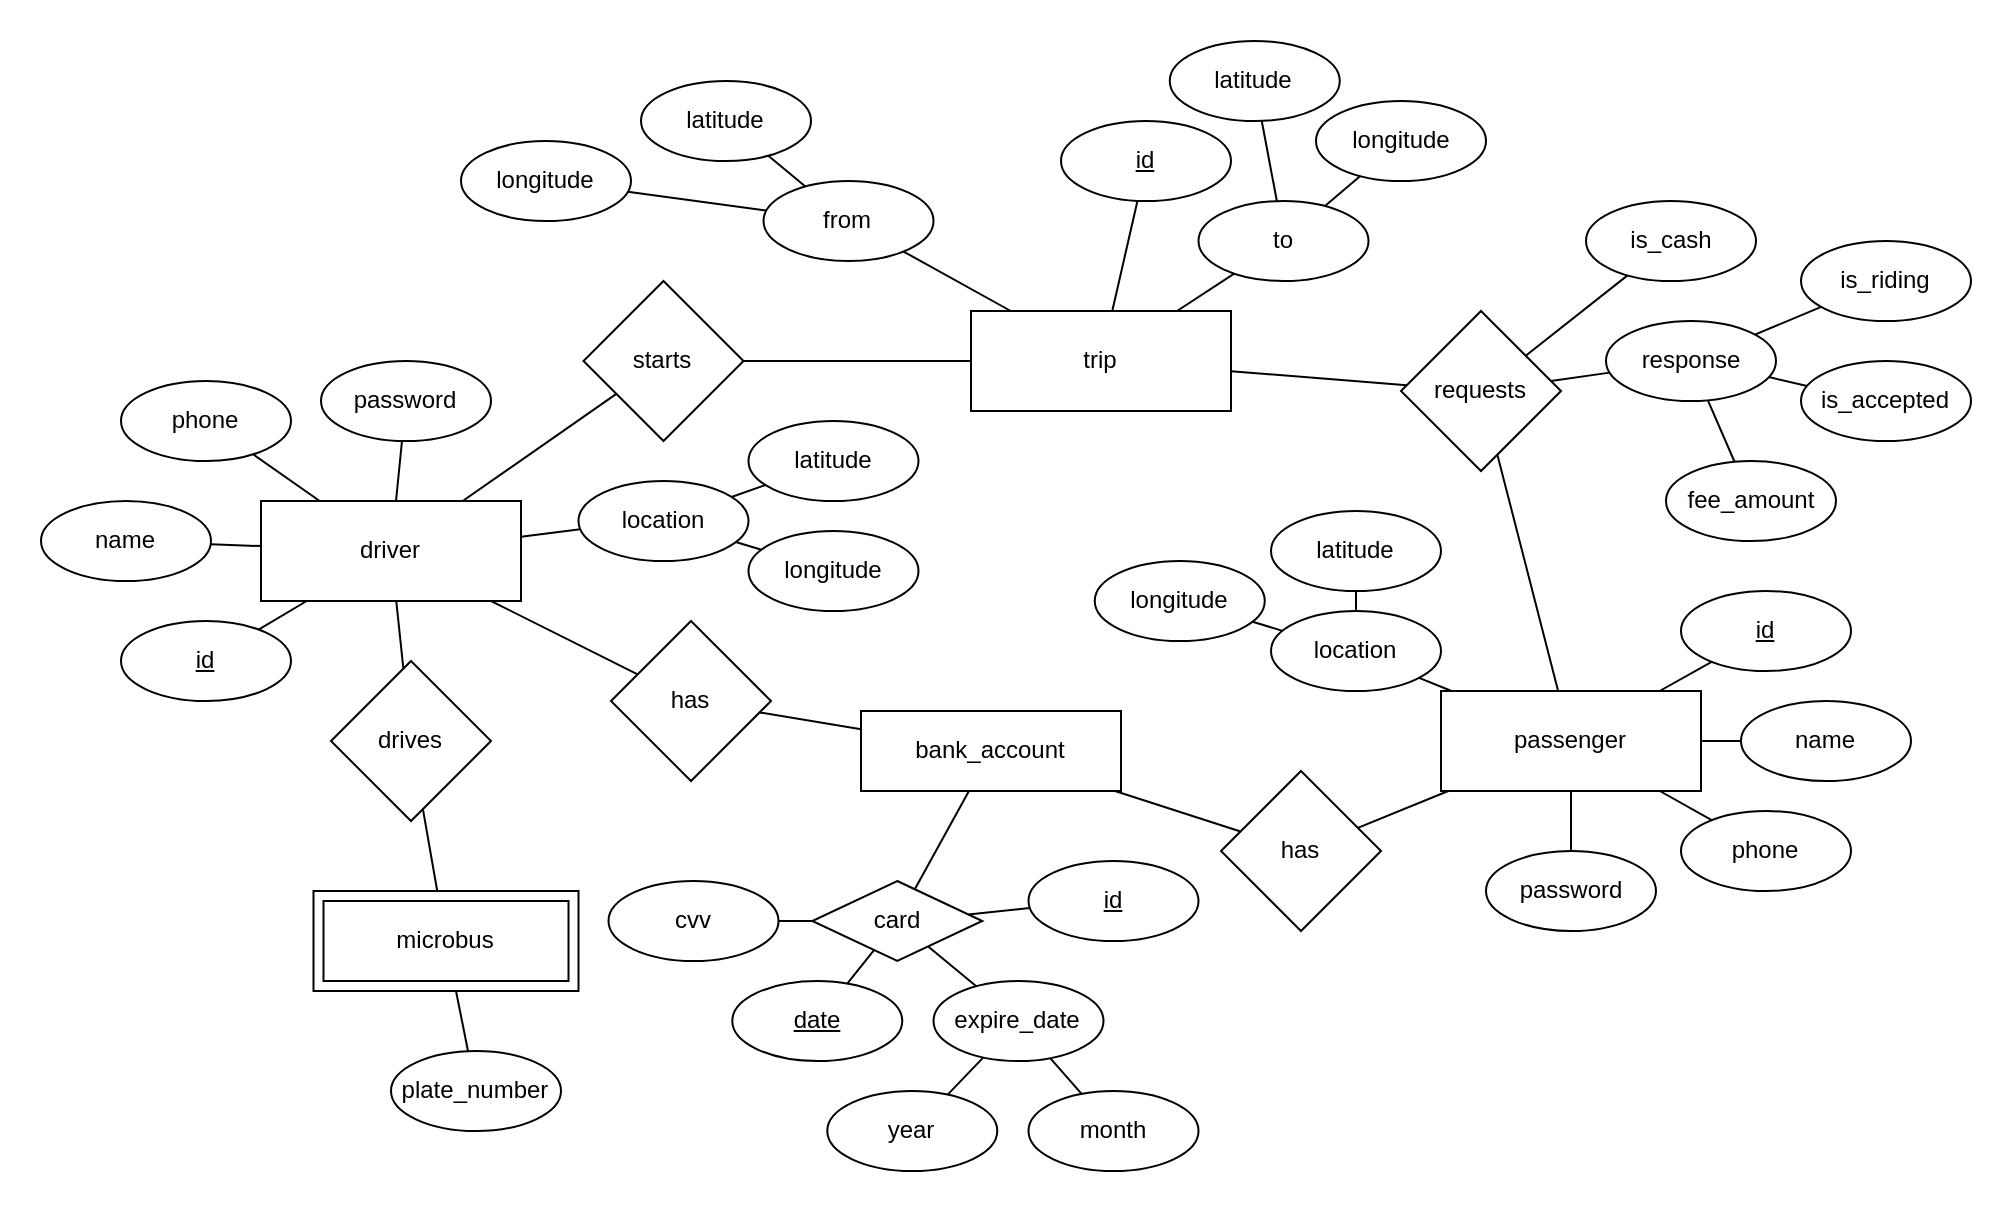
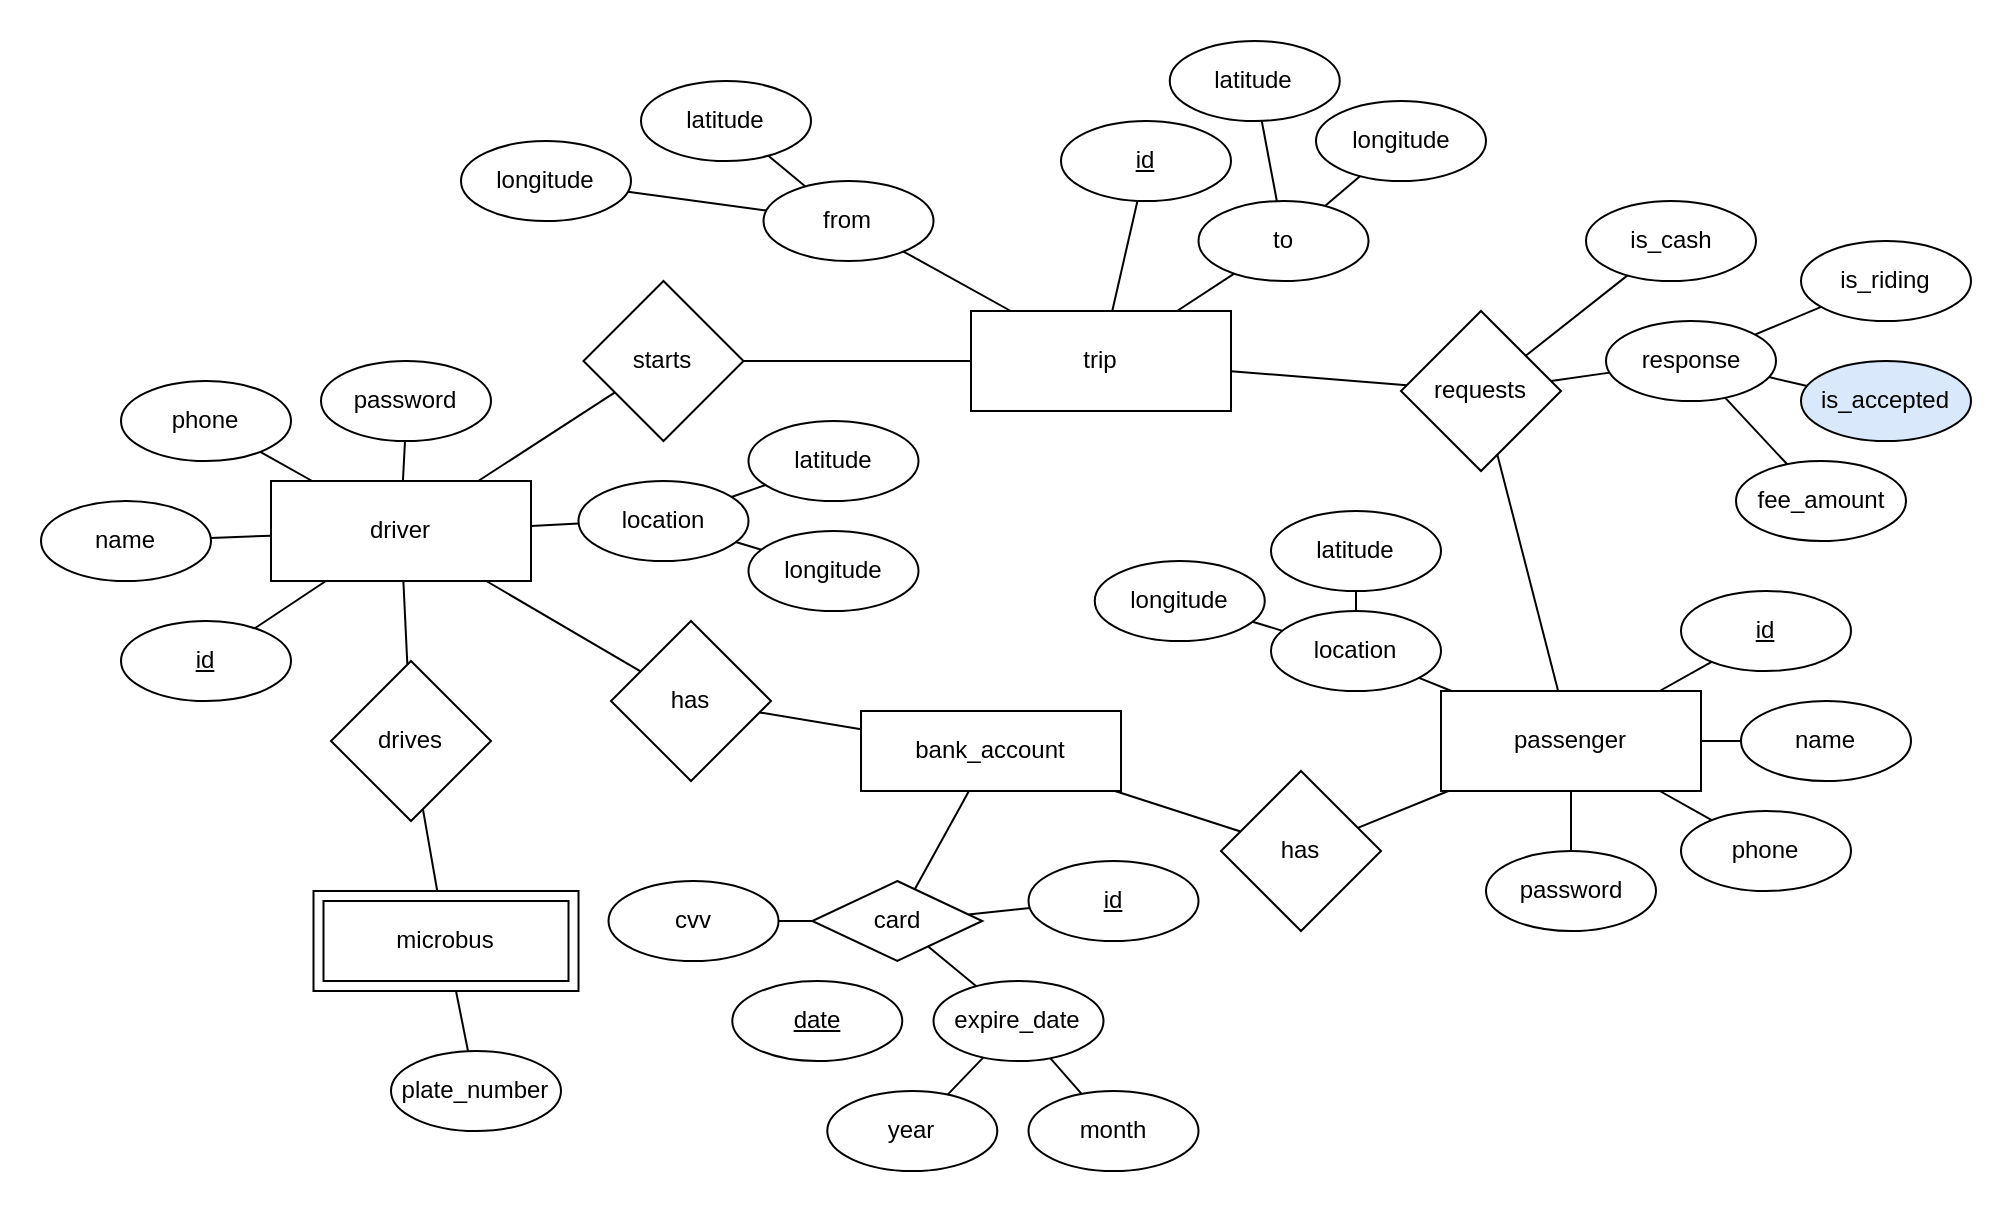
node "is_accepted": fillcolor #ffffff -> #dae8fc
node "fee_amount": moved (1751, 501) -> (1821, 501)
node "driver": moved (391, 551) -> (401, 531)
edge "card" -- "date": removed
